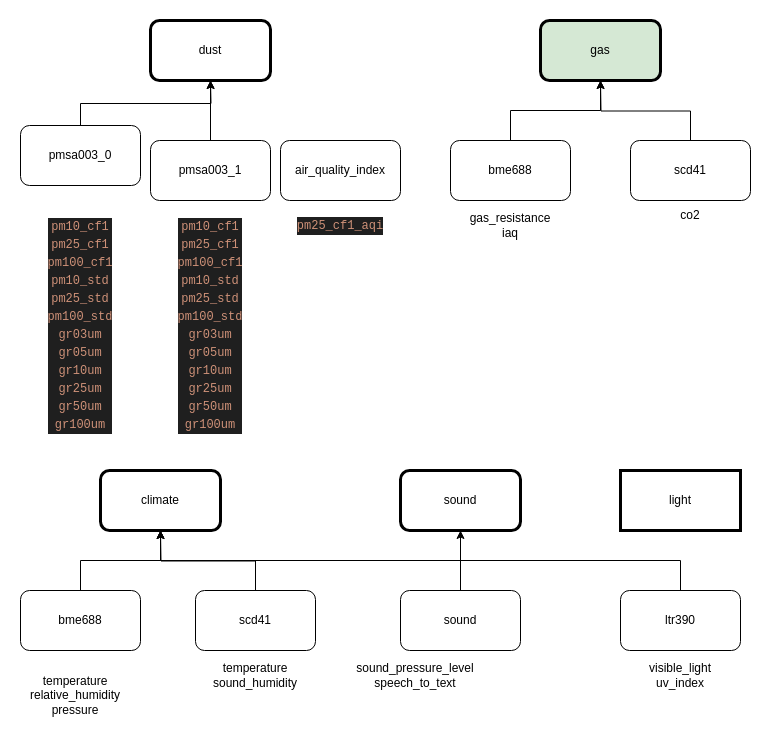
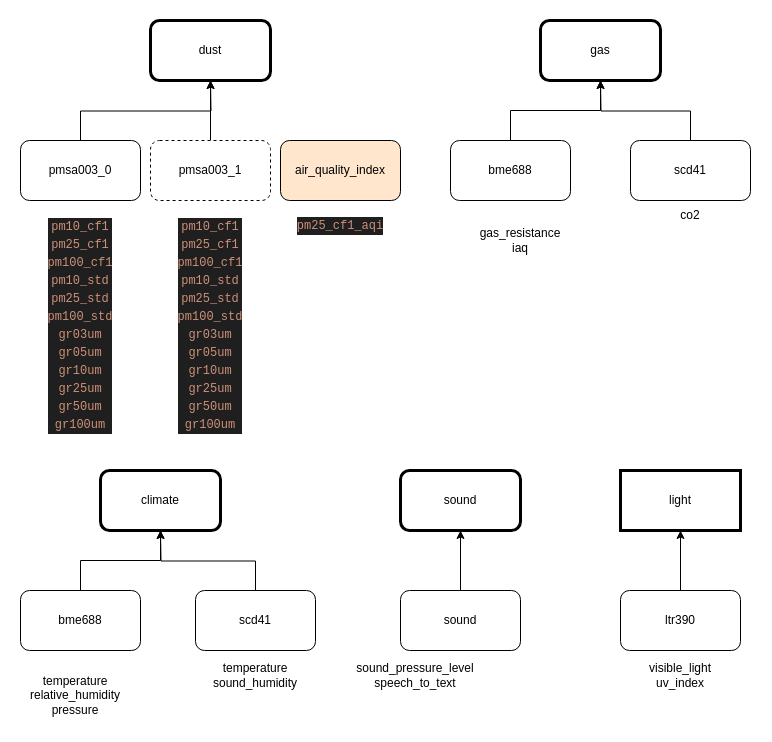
node "gas": fillcolor #d5e8d4 -> #ffffff
node "pmsa003_0": moved (81, 156) -> (81, 171)
node "pmsa003_1": style solid -> dashed
node "air_quality_index": fillcolor #ffffff -> #ffe6cc
node "gas_resistance iaq": moved (511, 226) -> (521, 241)
edge "ltr390" -> "climate": now "ltr390" -> "light"
